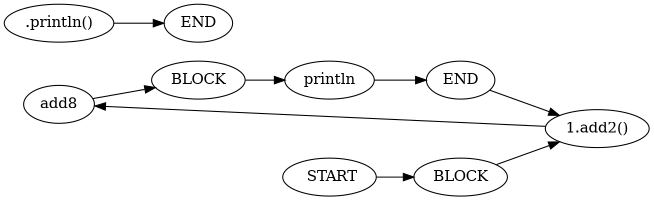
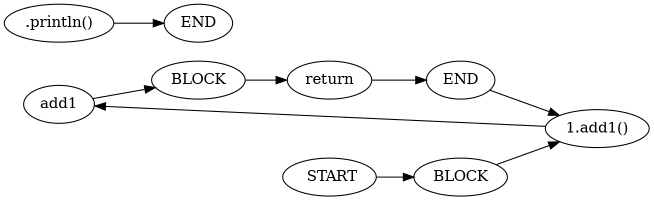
node "println": label "println" -> "return"
node "add8": label "add8" -> "add1"
node "1.add2()": label "1.add2()" -> "1.add1()"
